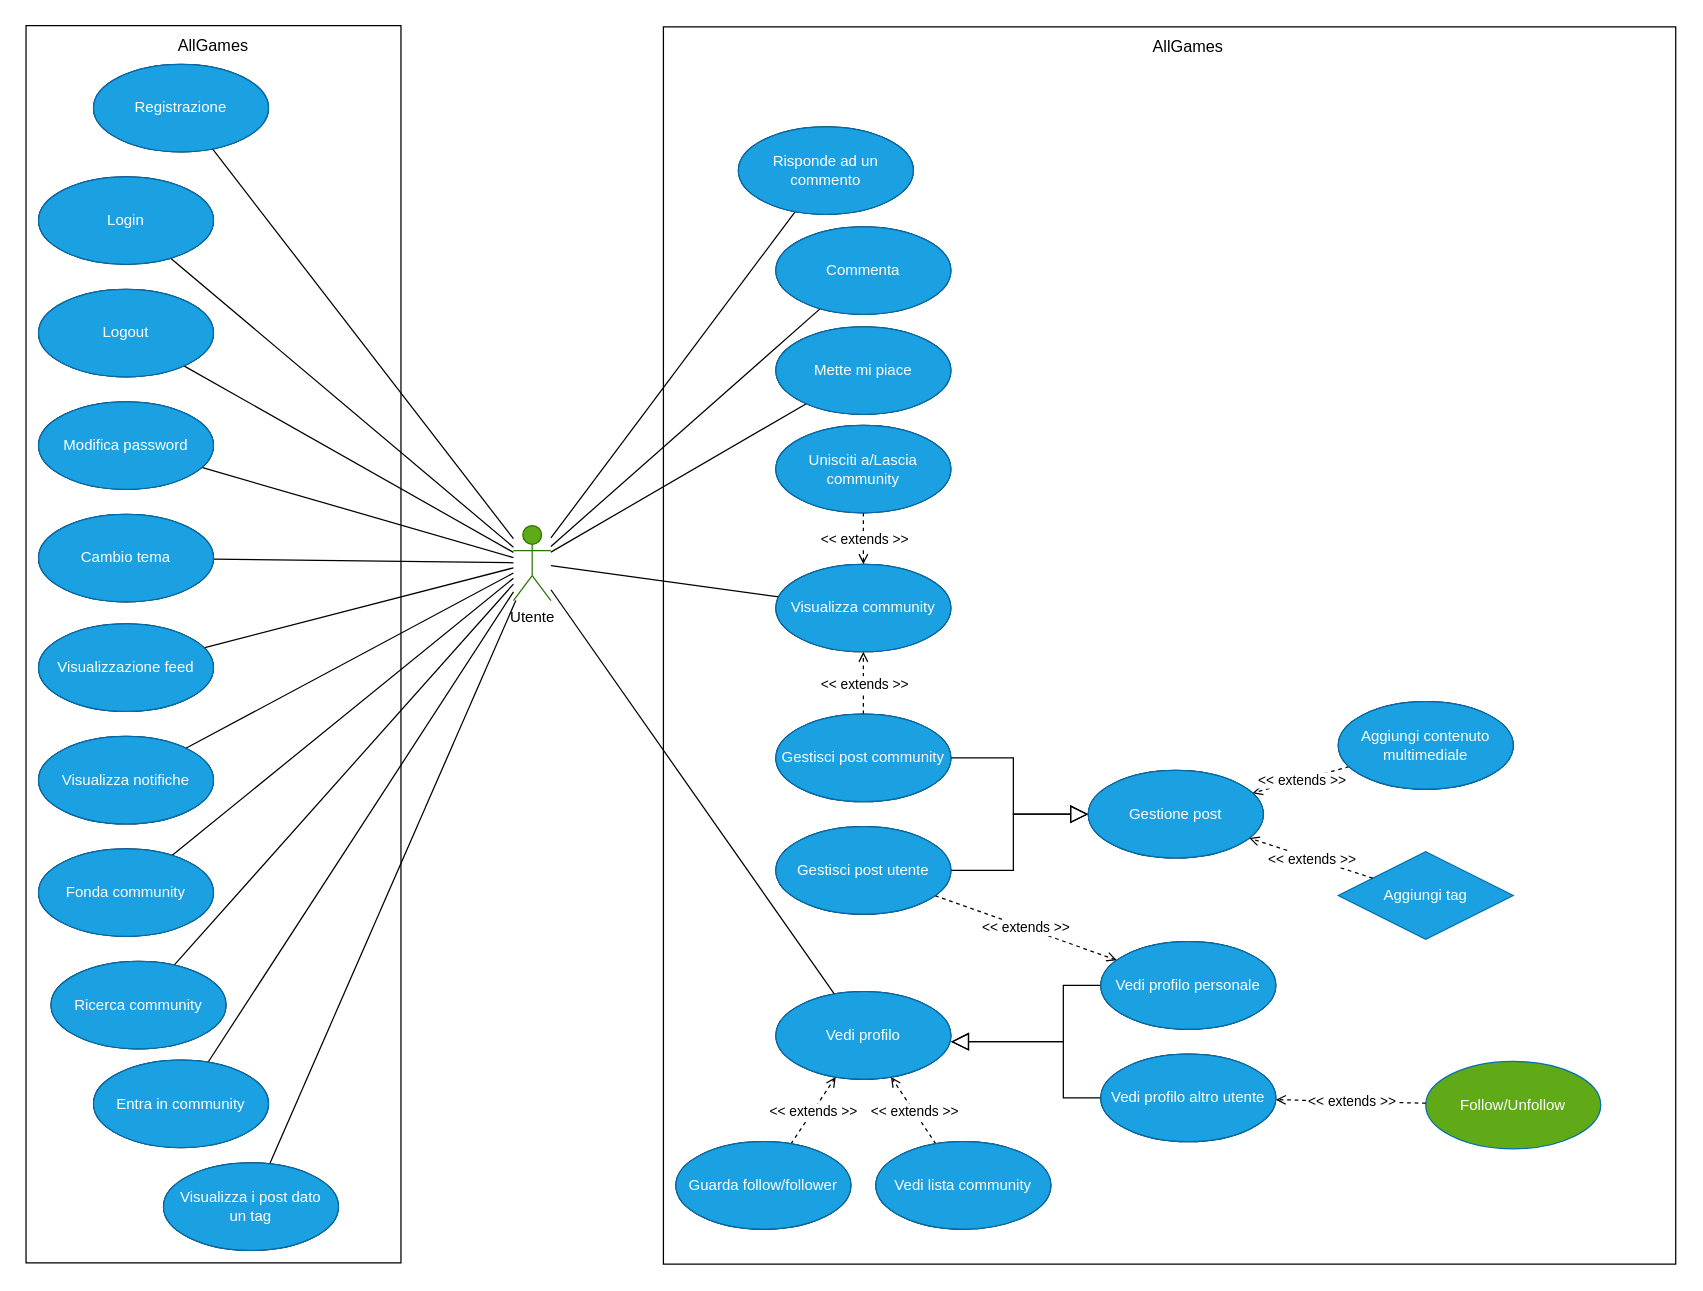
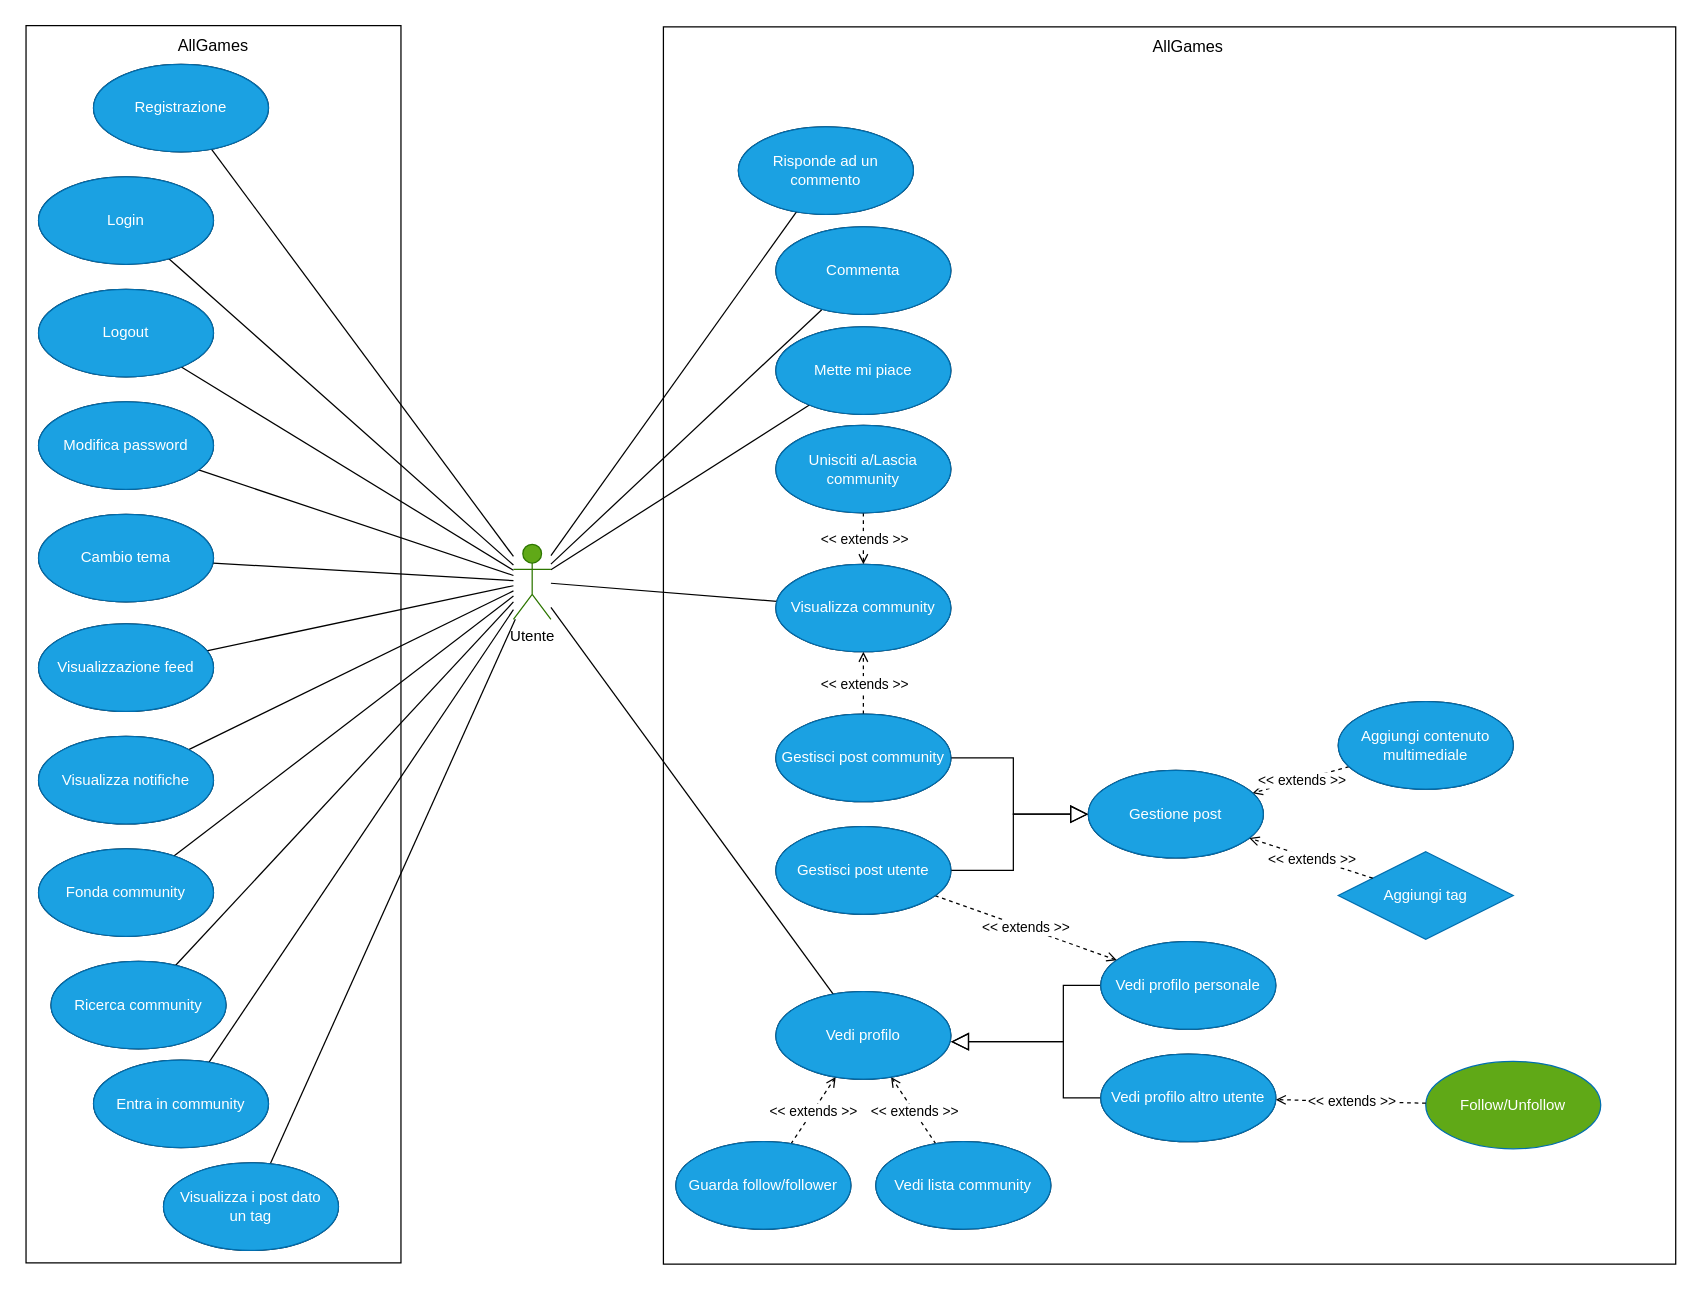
node "Utente": moved (532, 563) -> (532, 582)
